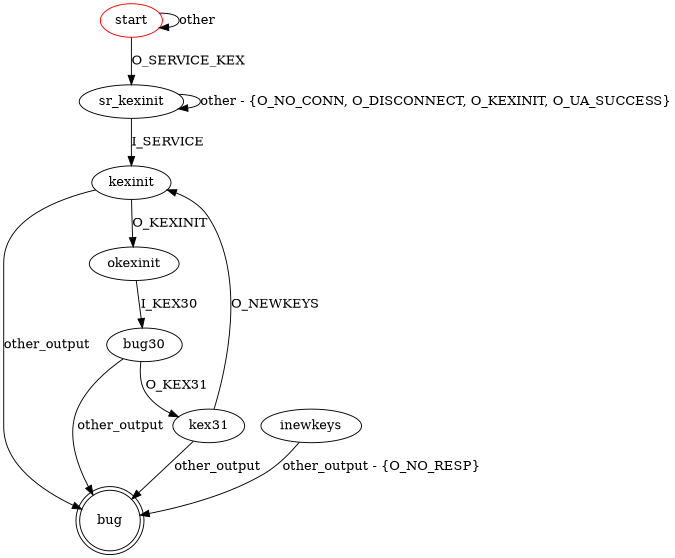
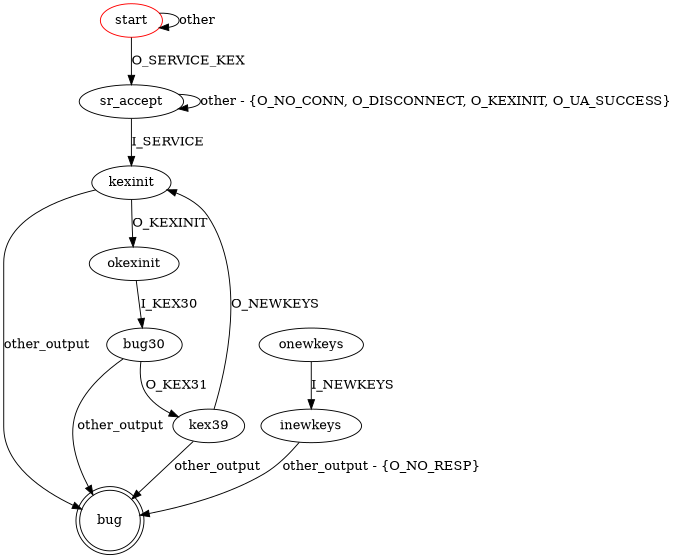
node "sr_kexinit": label "sr_kexinit" -> "sr_accept"
node "onewkeys": added
node "kex31": label "kex31" -> "kex39"
